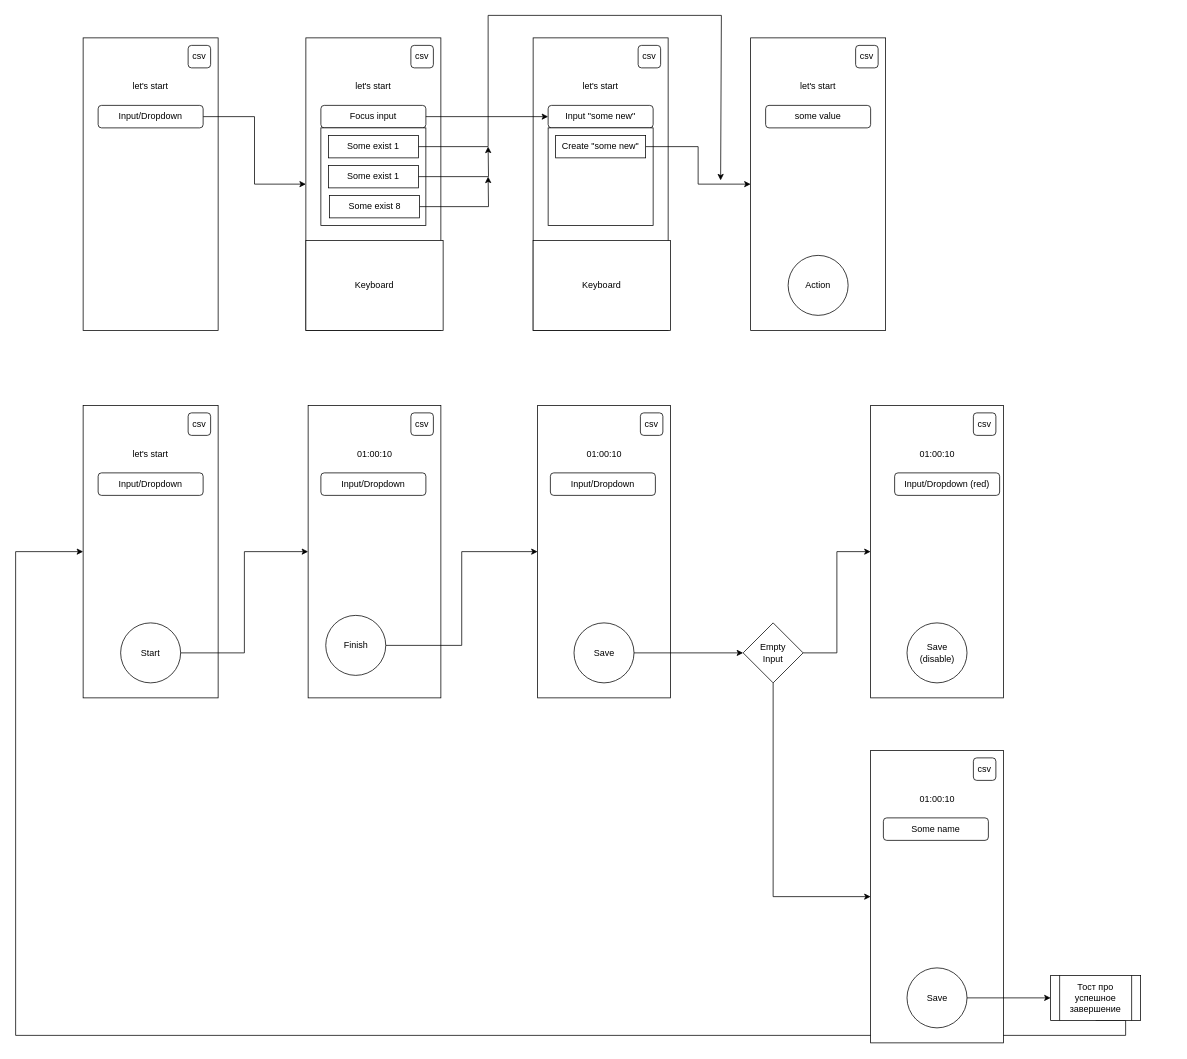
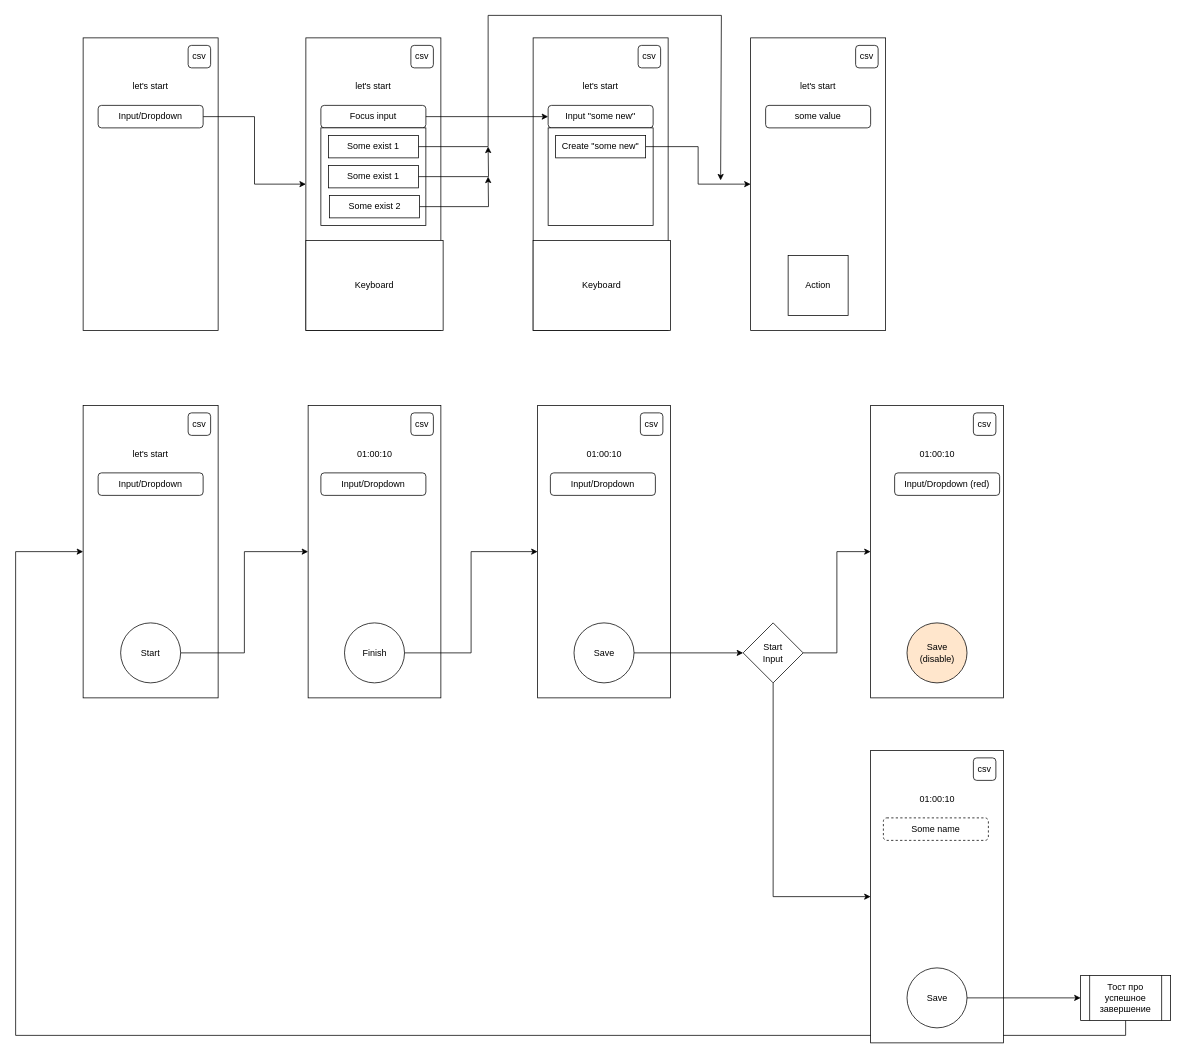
node "Some exist 8": label "Some exist 8" -> "Some exist 2"
node "Action": shape ellipse -> rectangle
node "Finish": moved (356, 645) -> (374, 653)
node "Empty Input": label "Empty Input" -> "Start Input"
node "Save (disable)": fillcolor #ffffff -> #ffe6cc
node "Some name": style solid -> dashed
node "Тост про успешное завершение": moved (1095, 998) -> (1125, 998)
